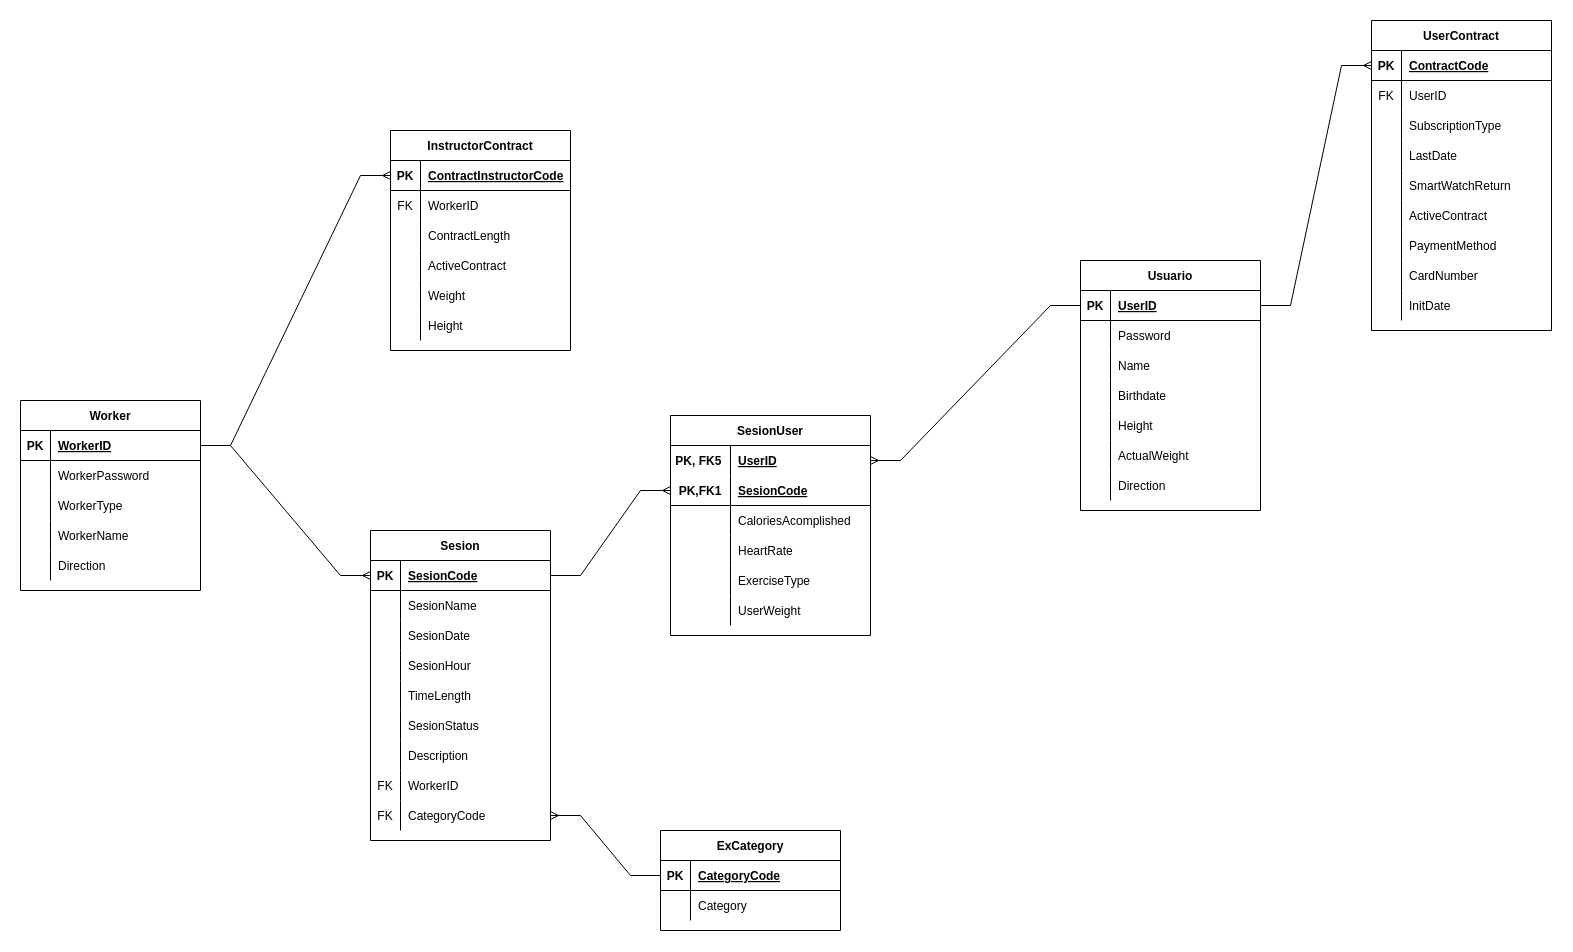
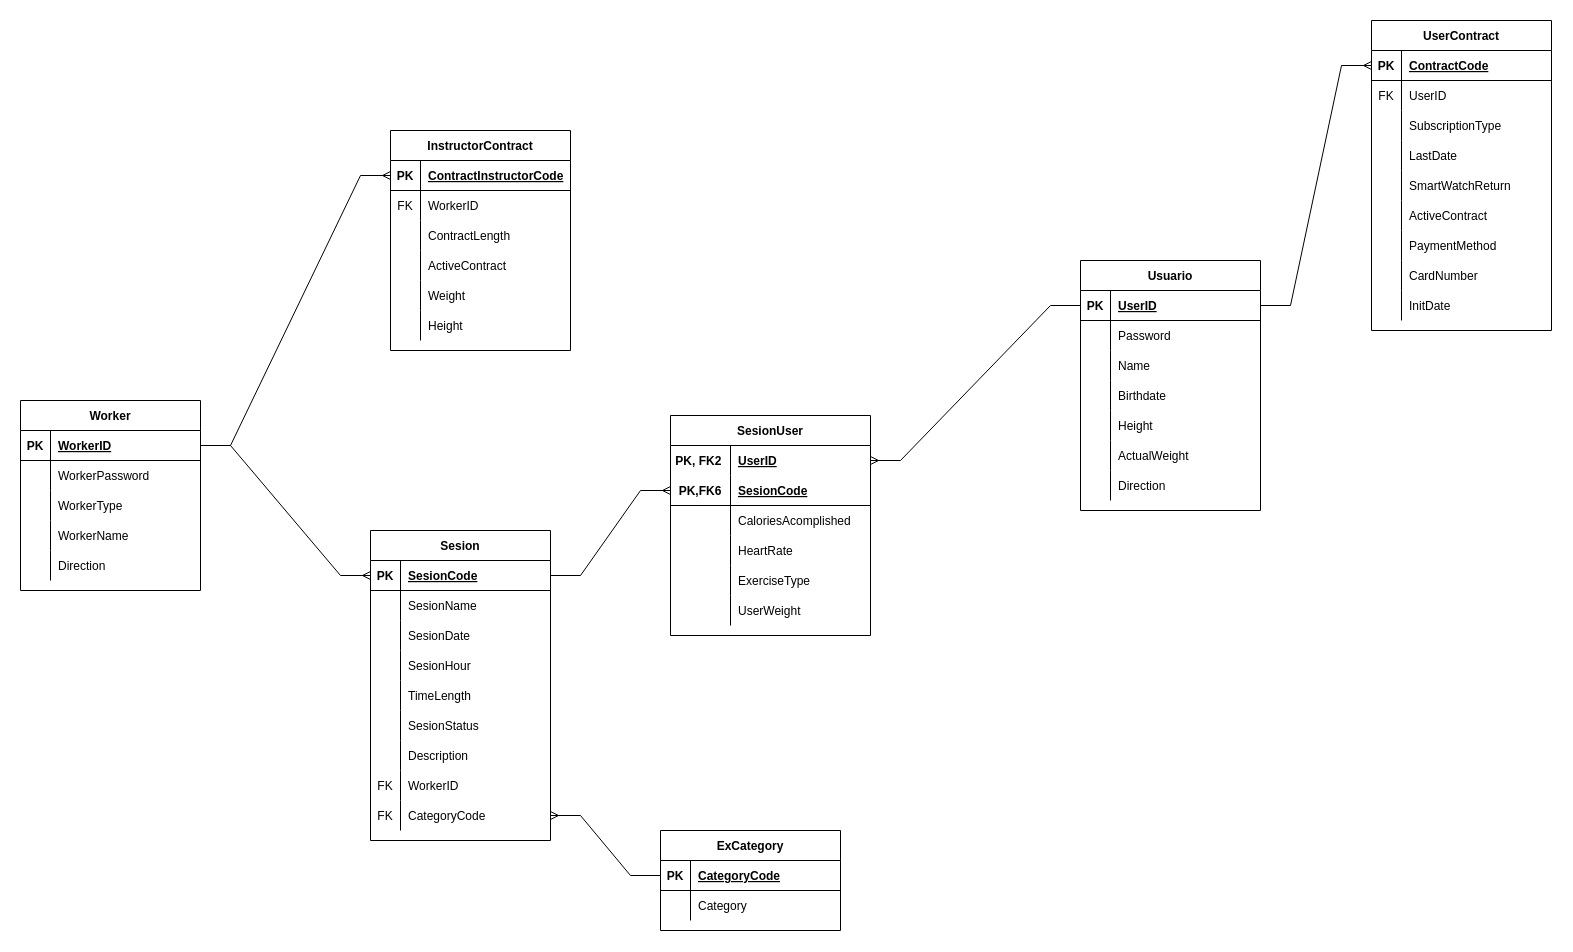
node "PK, FK5": label "PK, FK5" -> "PK, FK2"
node "PK,FK1": label "PK,FK1" -> "PK,FK6"
